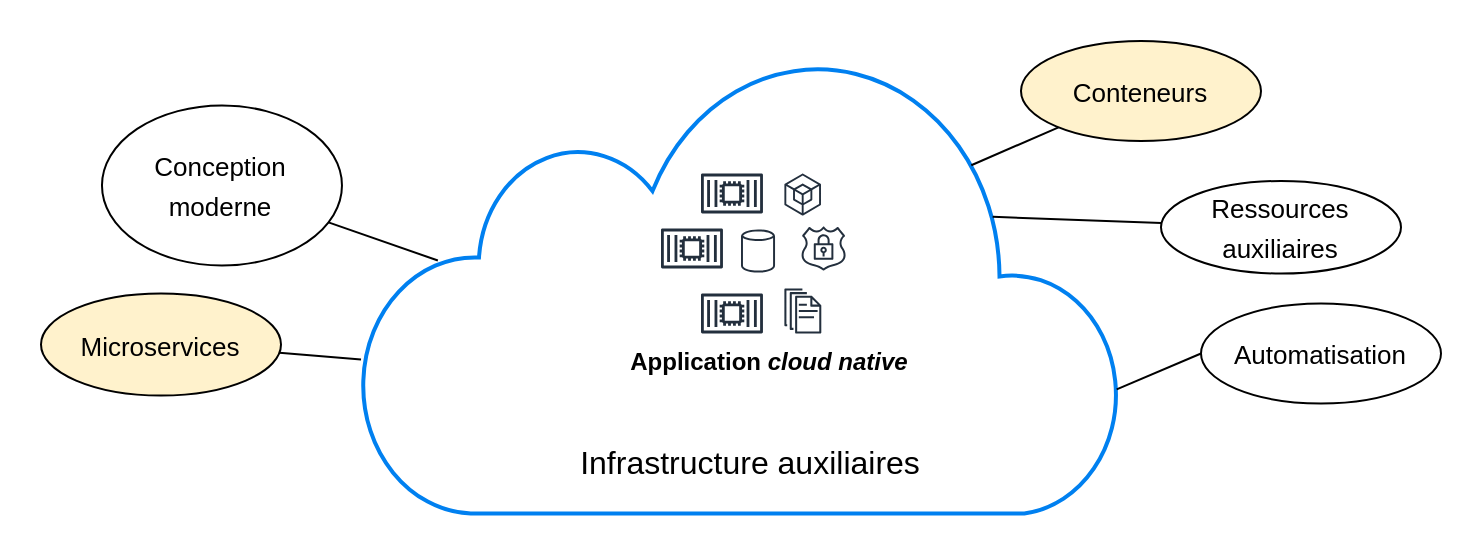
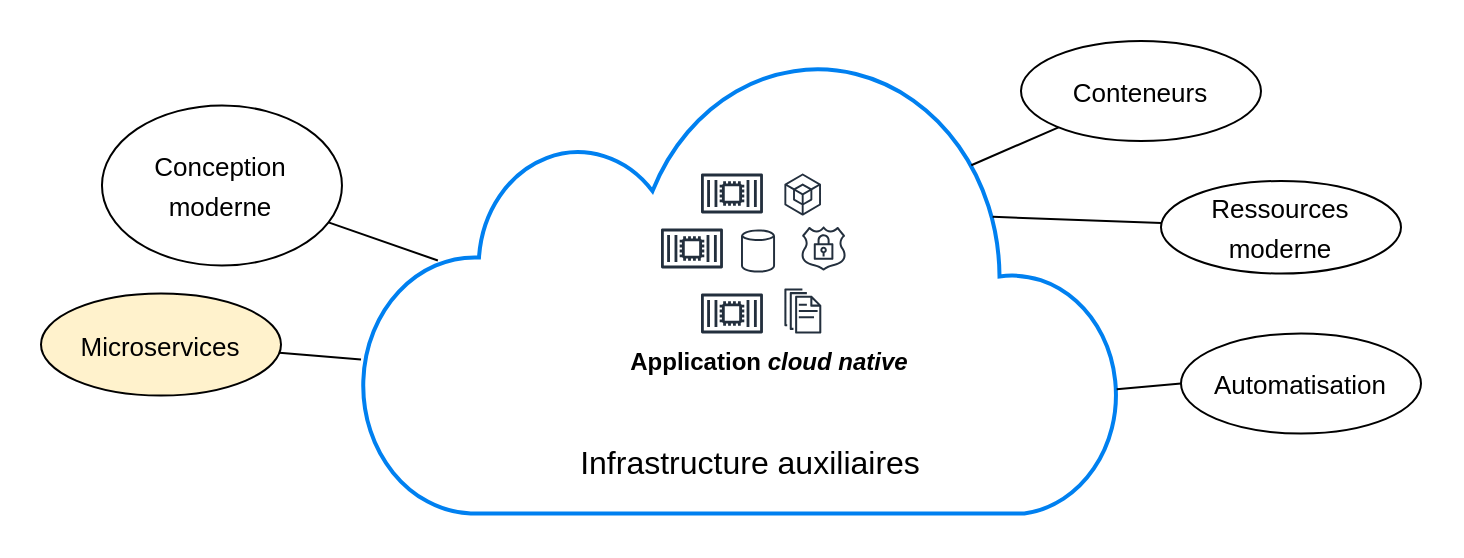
node "Conteneurs": fillcolor #fff2cc -> #ffffff
node "Ressources auxiliaires": label "Ressources auxiliaires" -> "Ressources moderne"
node "Automatisation": moved (1321, 354) -> (1301, 384)
